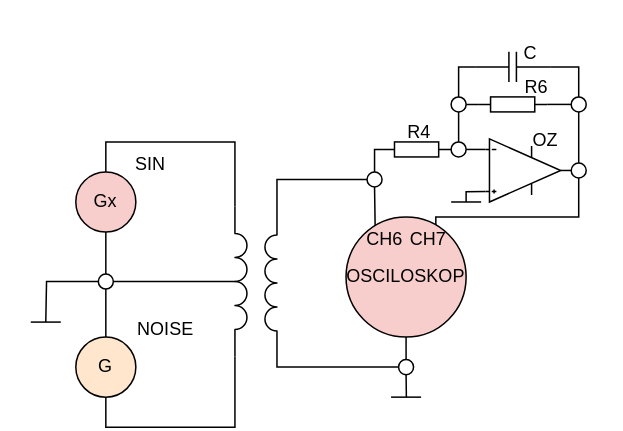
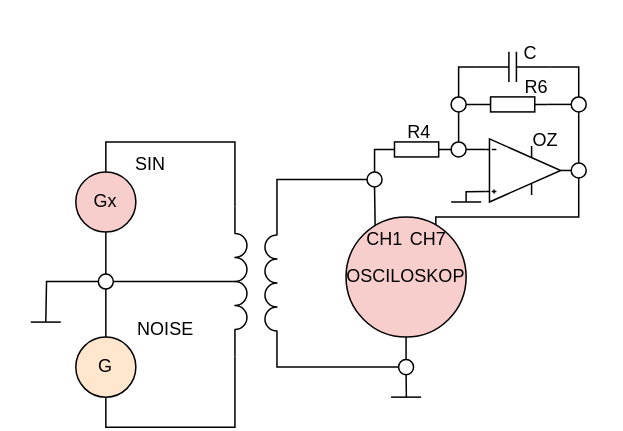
node "CH6": label "CH6" -> "CH1"
